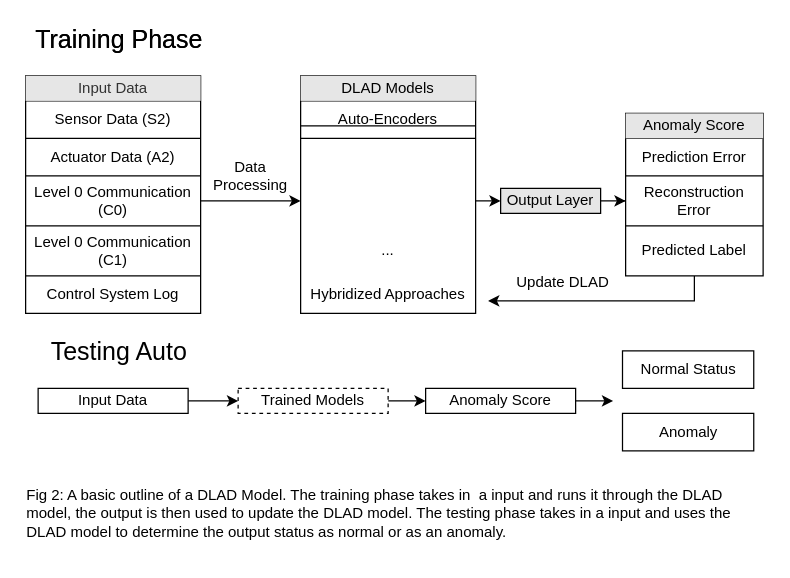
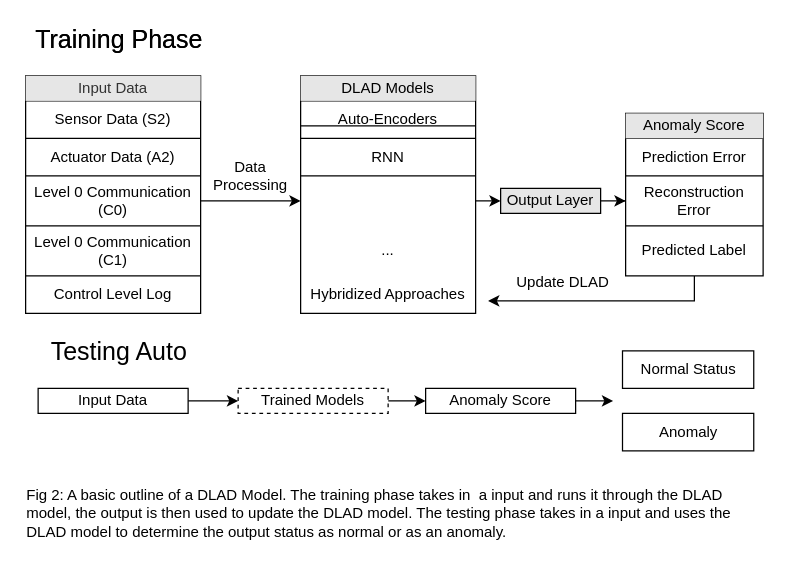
node "RNN": added
node "Control System Log": label "Control System Log" -> "Control Level Log"
